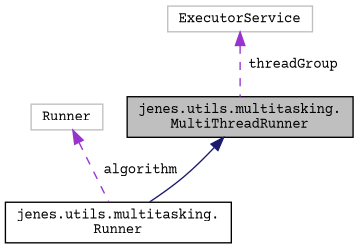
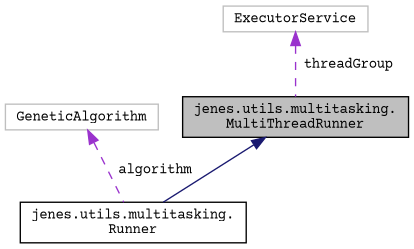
node "Runner": label "Runner" -> "GeneticAlgorithm"
